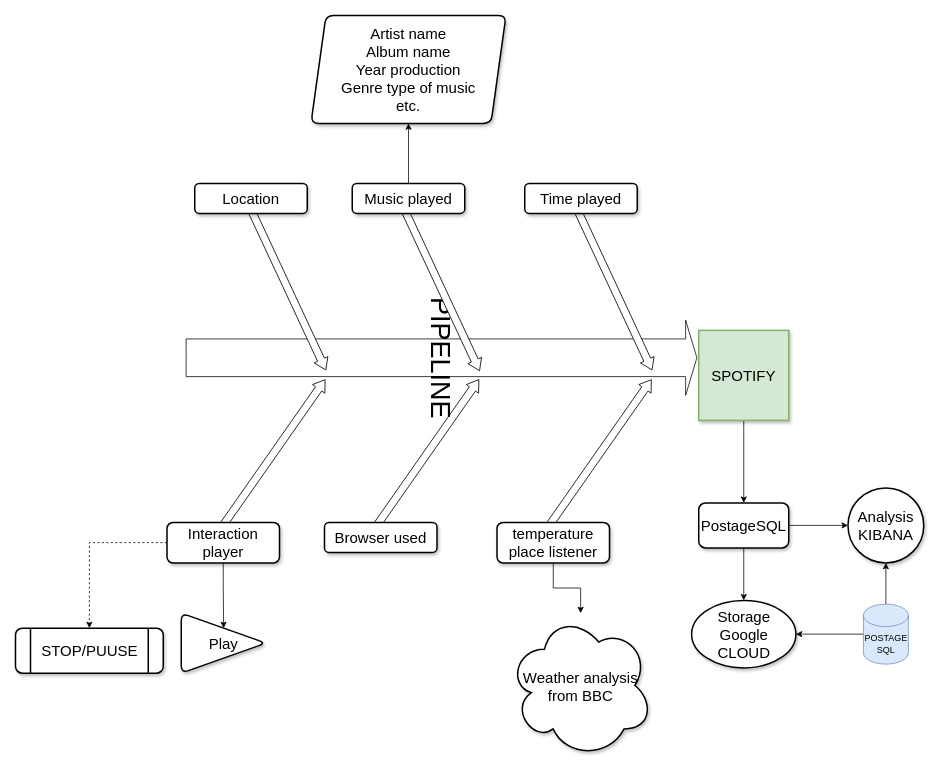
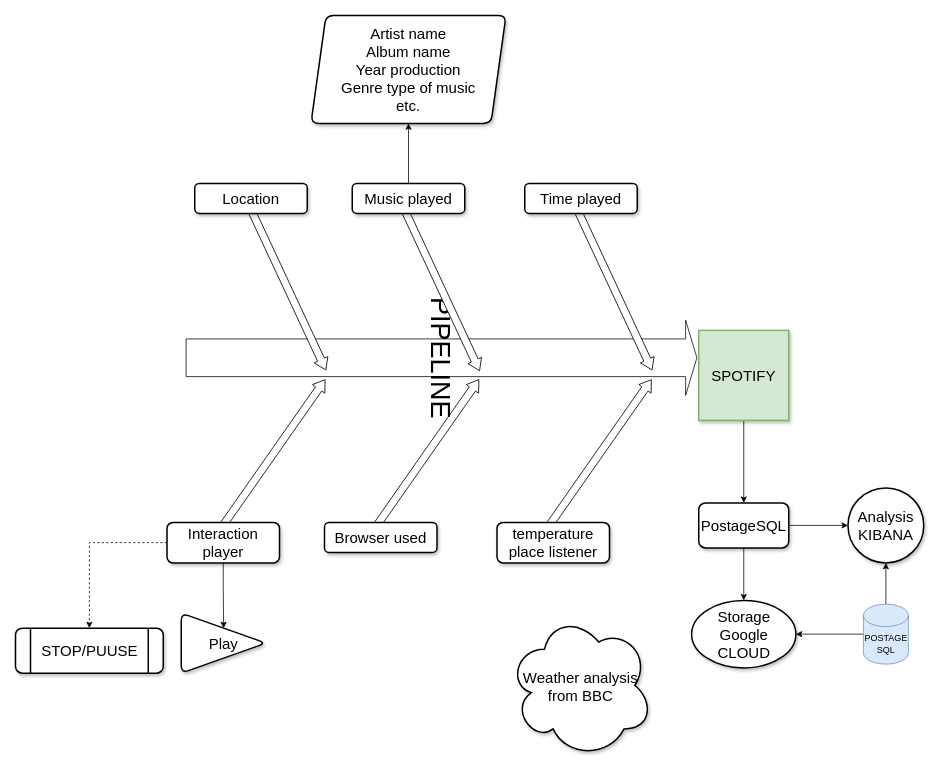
edge "temperature place listener" -> "Weather analysis from BBC": removed
